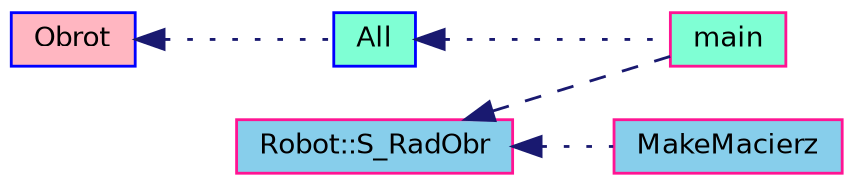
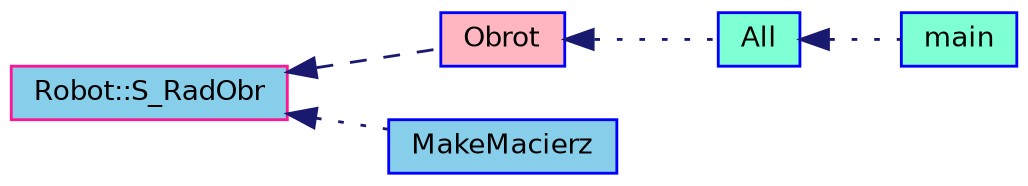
node "main": color deeppink -> blue
edge "main" -> "Robot::S_RadObr": now "Obrot" -> "Robot::S_RadObr"
node "MakeMacierz": color deeppink -> blue
